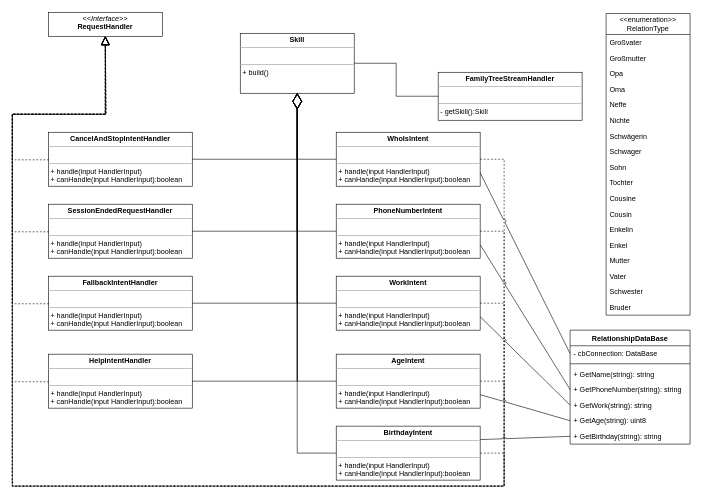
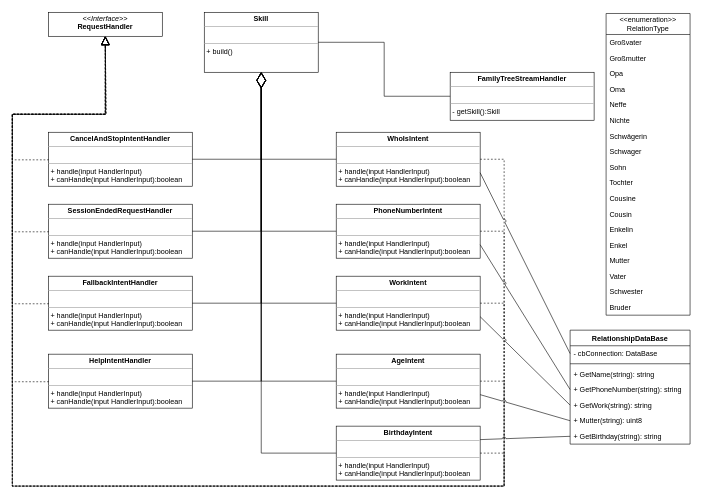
node "Skill + build()": moved (297, 63) -> (261, 42)
node "FamilyTreeStreamHandler - getSkill():Skill": moved (510, 96) -> (522, 96)
node "+ GetAge(string): uint8": label "+ GetAge(string): uint8" -> "+ Mutter(string): uint8"
